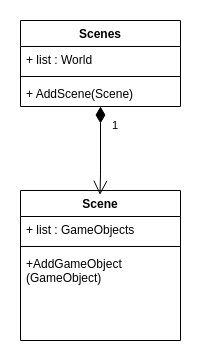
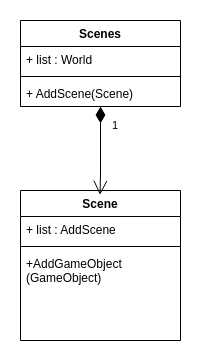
node "+ list : GameObjects": label "+ list : GameObjects" -> "+ list : AddScene"
